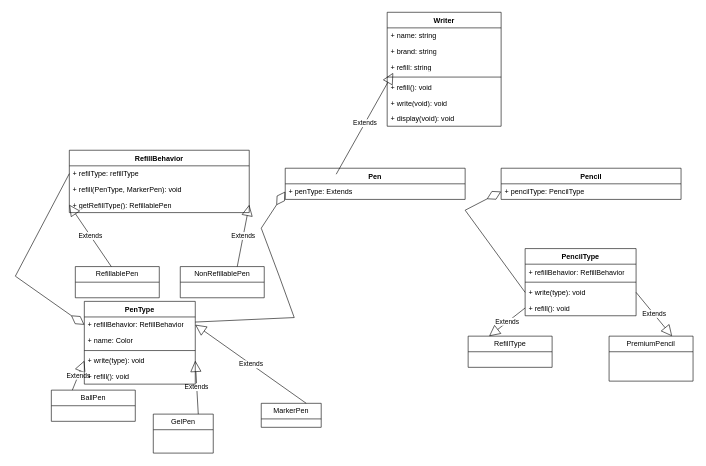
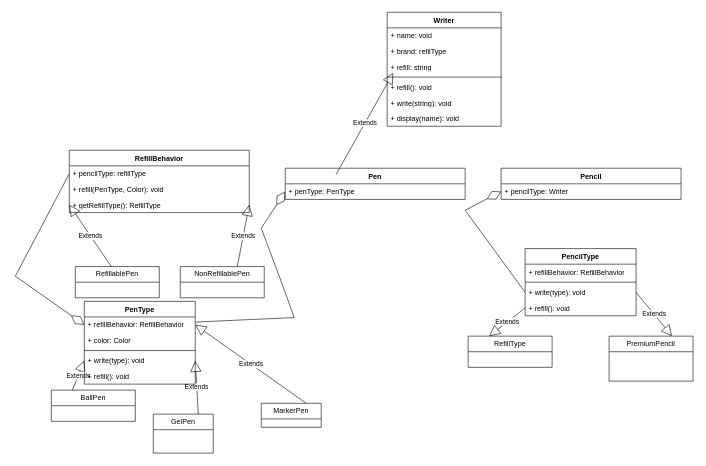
node "+ name: string": label "+ name: string" -> "+ name: void"
node "+ brand: string": label "+ brand: string" -> "+ brand: refilType"
node "+ write(void): void": label "+ write(void): void" -> "+ write(string): void"
node "+ display(void): void": label "+ display(void): void" -> "+ display(name): void"
node "+ refilType: refillType": label "+ refilType: refillType" -> "+ pencilType: refillType"
node "+ refill(PenType, MarkerPen): void": label "+ refill(PenType, MarkerPen): void" -> "+ refill(PenType, Color): void"
node "+ penType: Extends": label "+ penType: Extends" -> "+ penType: PenType"
node "+ pencilType: PencilType": label "+ pencilType: PencilType" -> "+ pencilType: Writer"
node "+ getRefillType(): RefillablePen": label "+ getRefillType(): RefillablePen" -> "+ getRefillType(): RefillType"
node "+ name: Color": label "+ name: Color" -> "+ color: Color"
